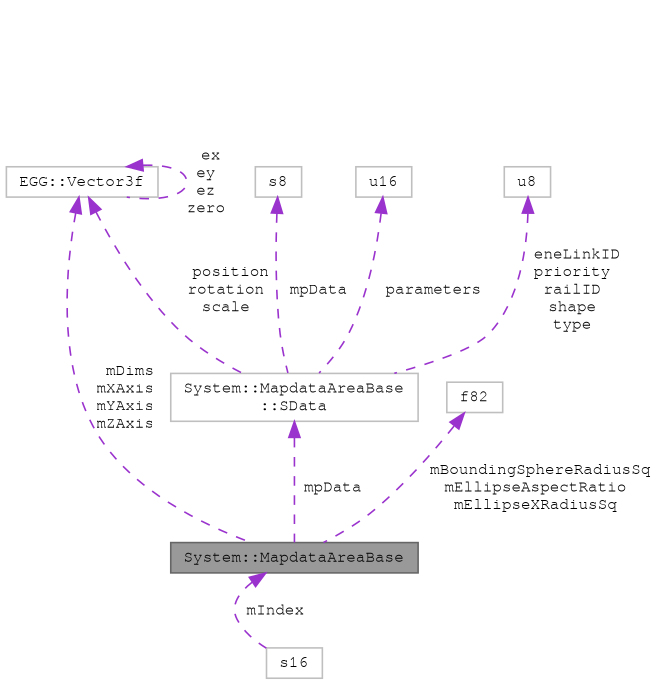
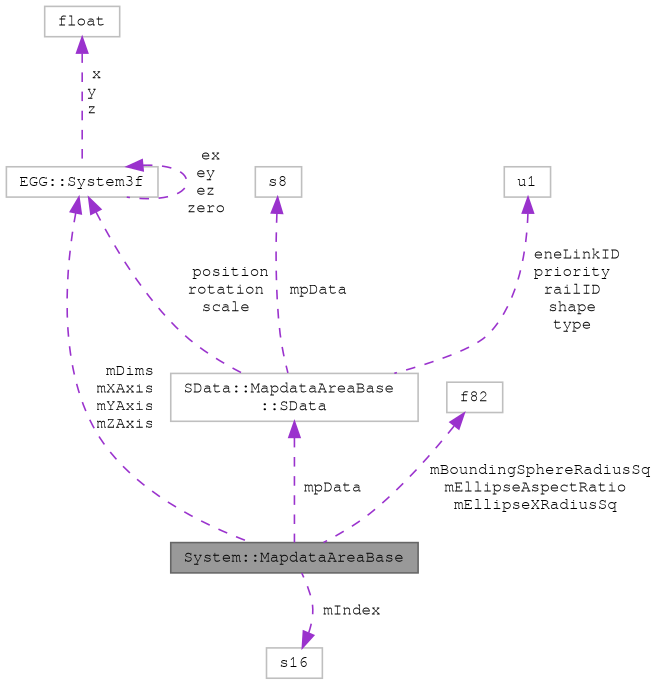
node "float": added
node "EGG::Vector3f": label "EGG::Vector3f" -> "EGG::System3f"
node "u16": removed
node "u8": label "u8" -> "u1"
node "System::MapdataAreaBase ::SData": label "System::MapdataAreaBase ::SData" -> "SData::MapdataAreaBase ::SData"
edge "s16" -> "System::MapdataAreaBase": reversed
